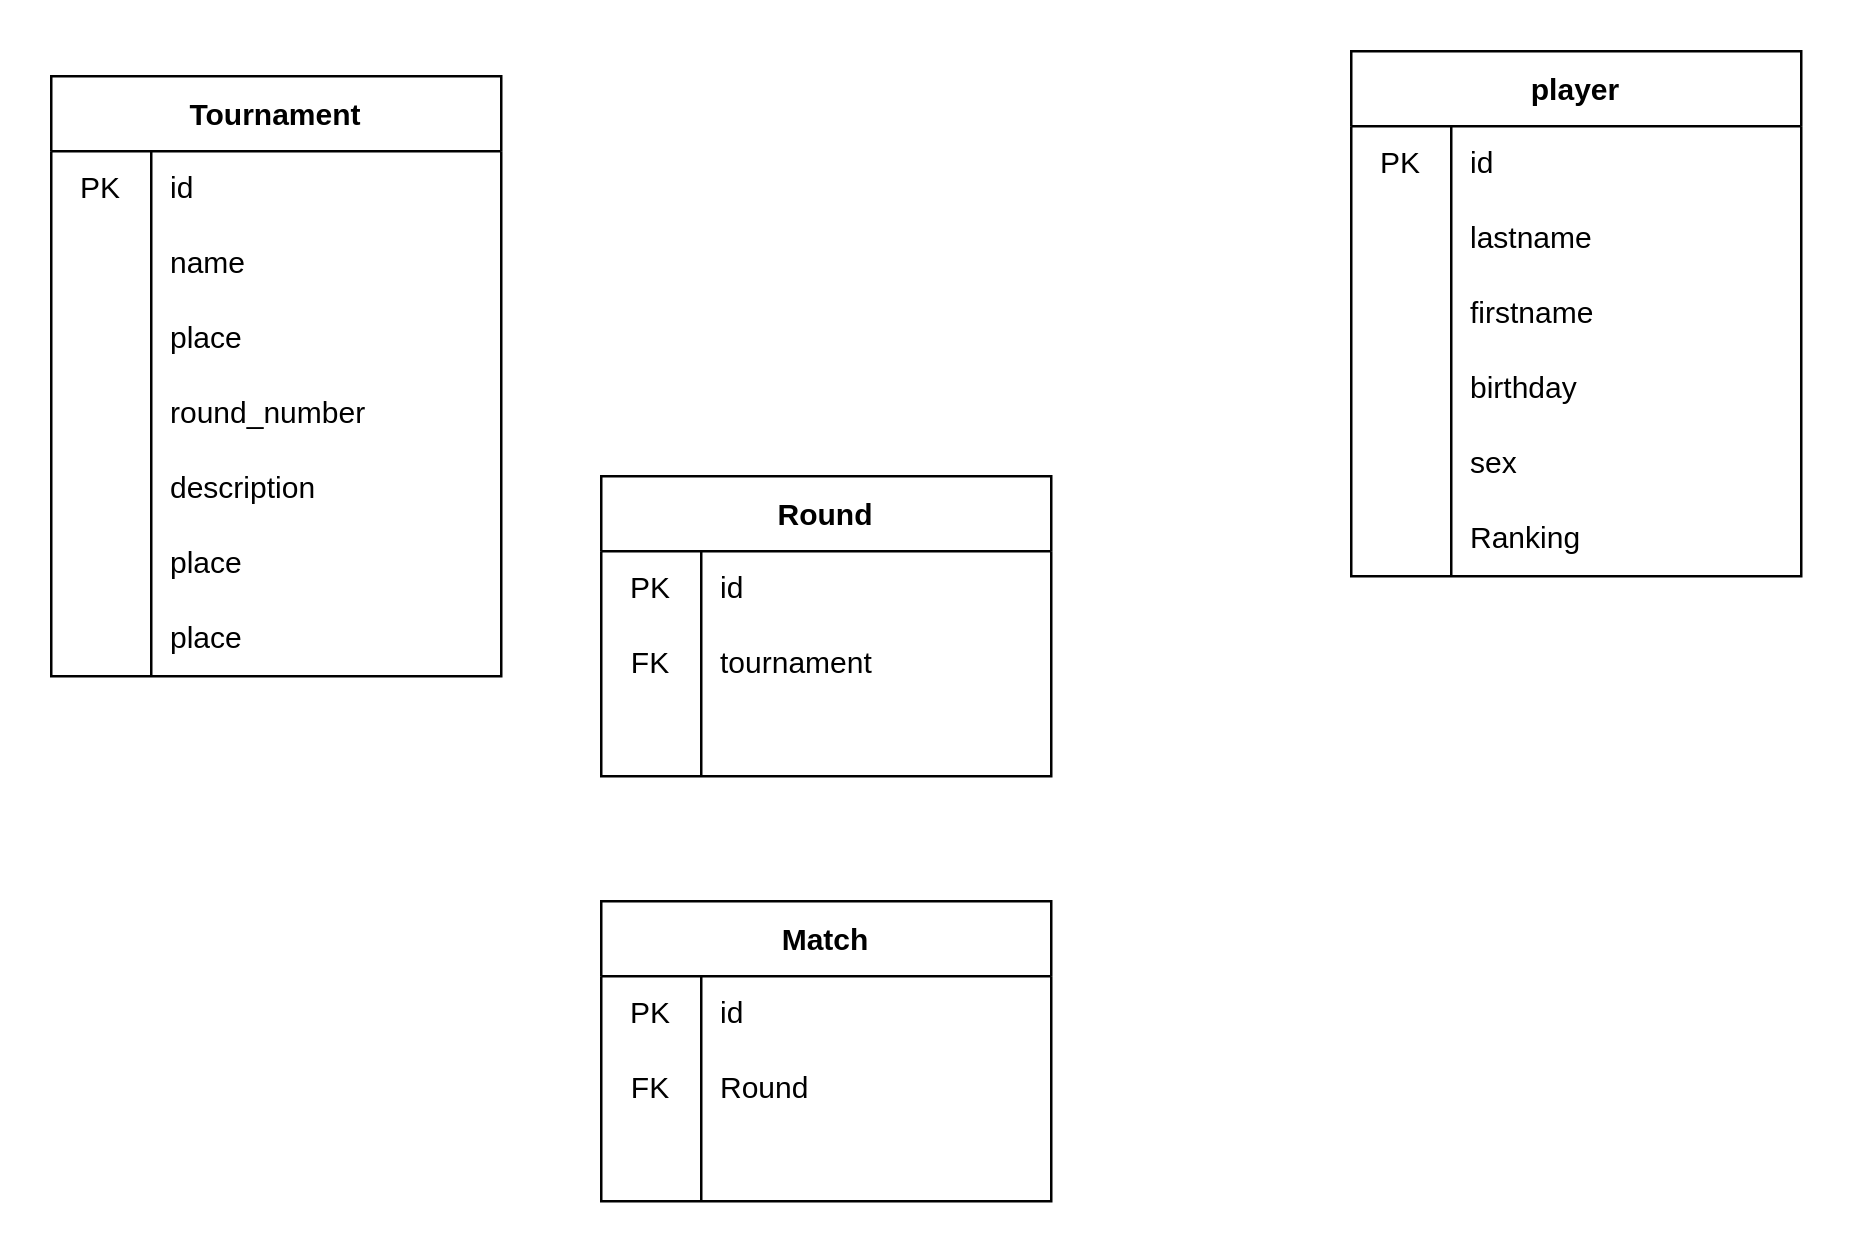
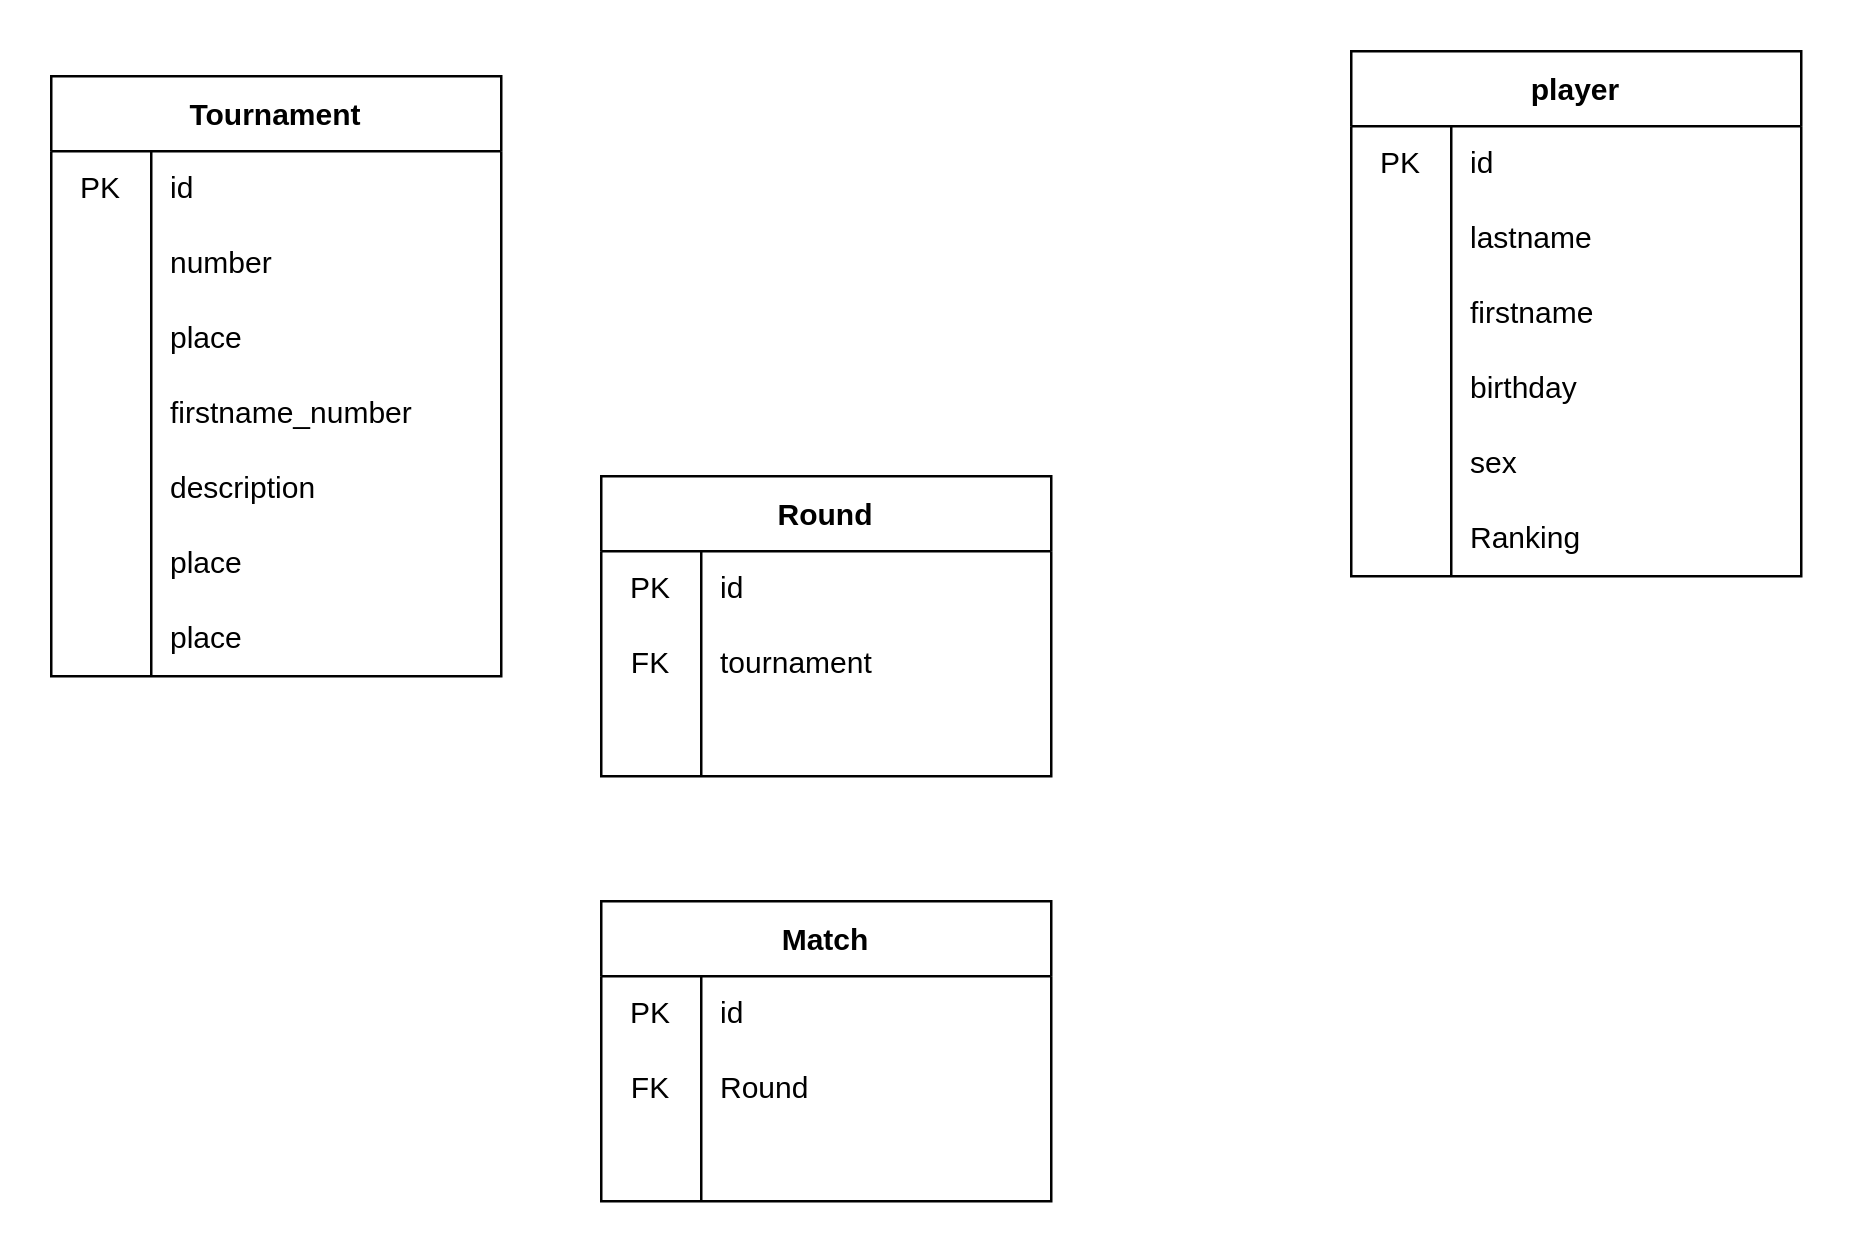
node "name": label "name" -> "number"
node "round_number": label "round_number" -> "firstname_number"
